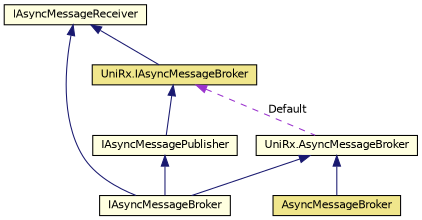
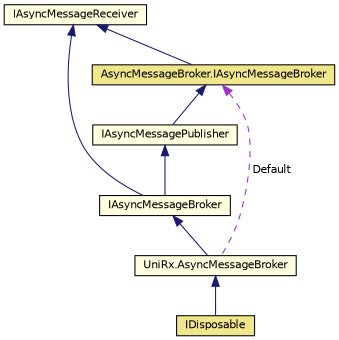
node "UniRx.IAsyncMessageBroker": label "UniRx.IAsyncMessageBroker" -> "AsyncMessageBroker.IAsyncMessageBroker"
edge "IAsyncMessageBroker" -> "UniRx.AsyncMessageBroker": reversed
node "AsyncMessageBroker": label "AsyncMessageBroker" -> "IDisposable"
